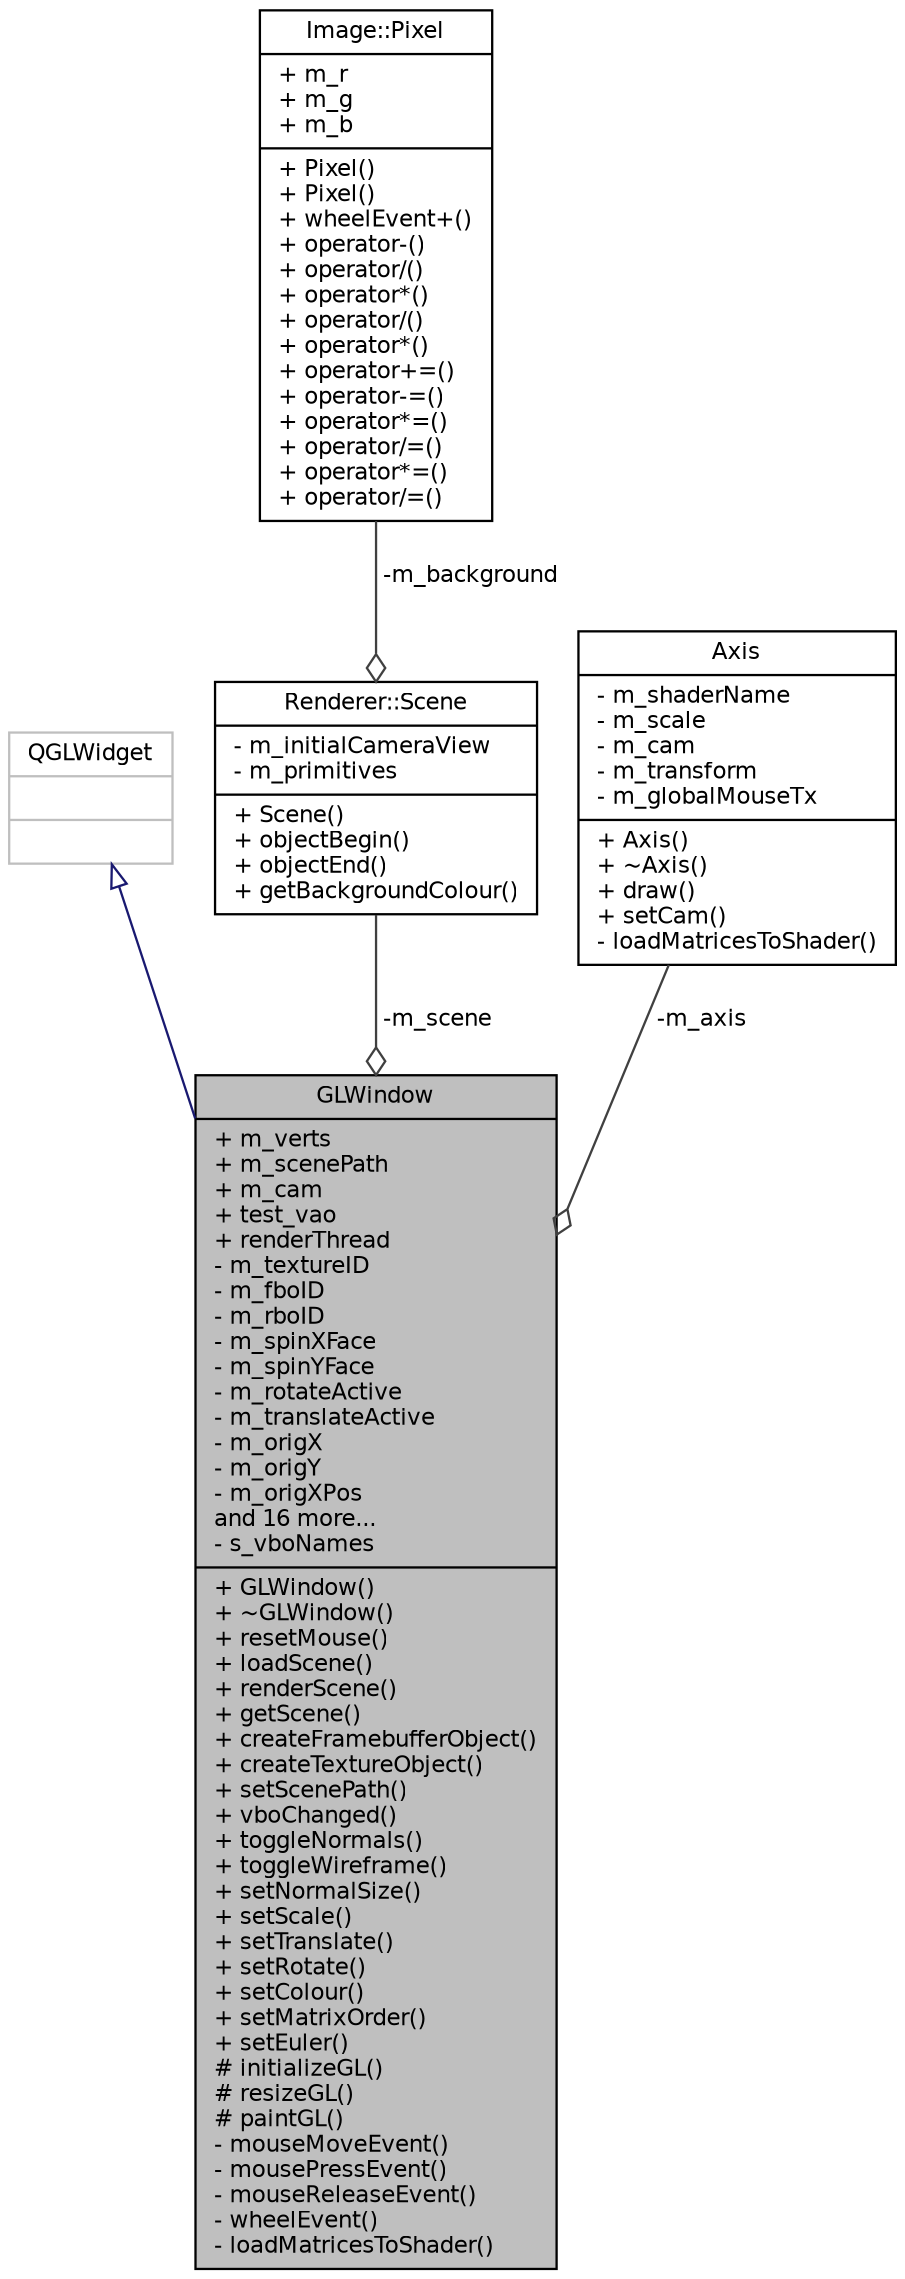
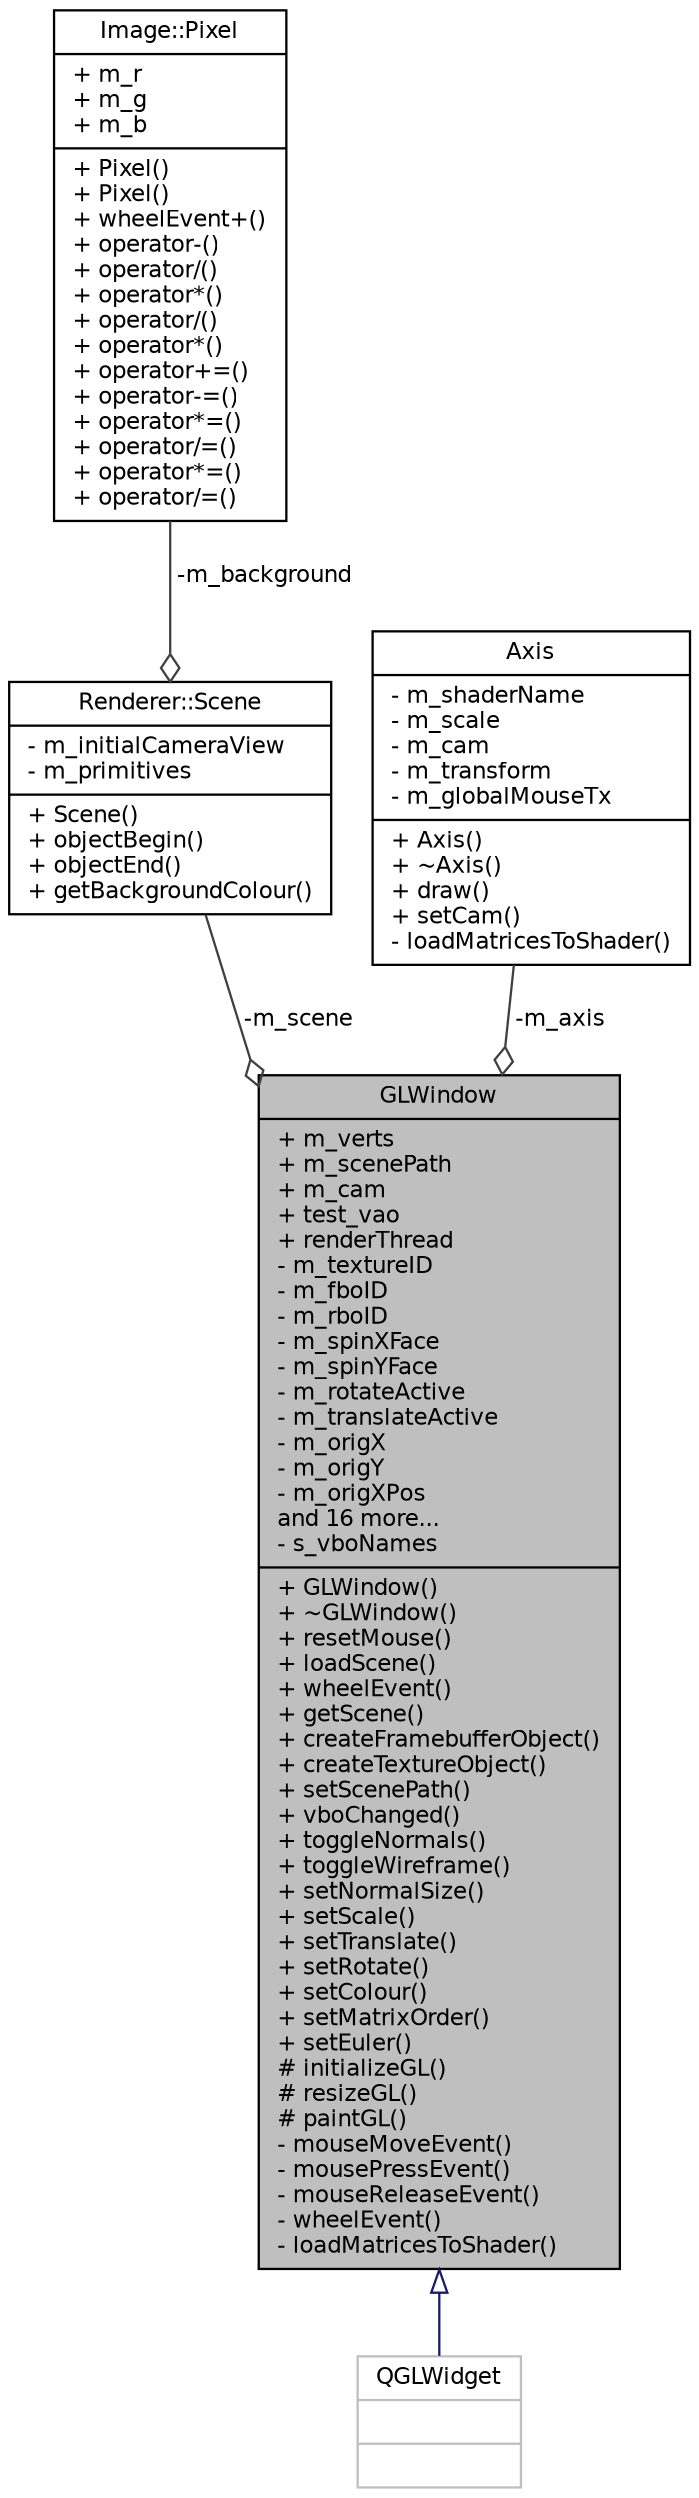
edge "GLWindow" -> "QGLWidget": reversed
node "GLWindow": text "+ renderScene()" -> "+ wheelEvent()"
